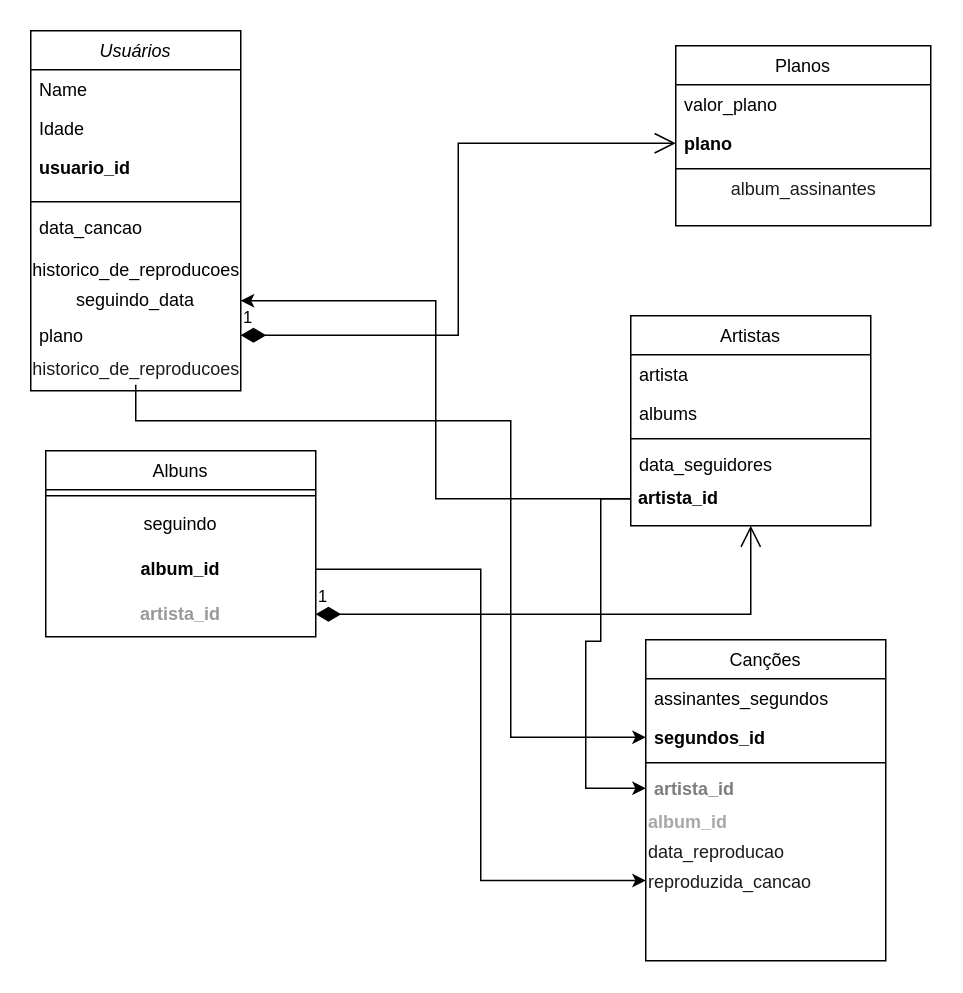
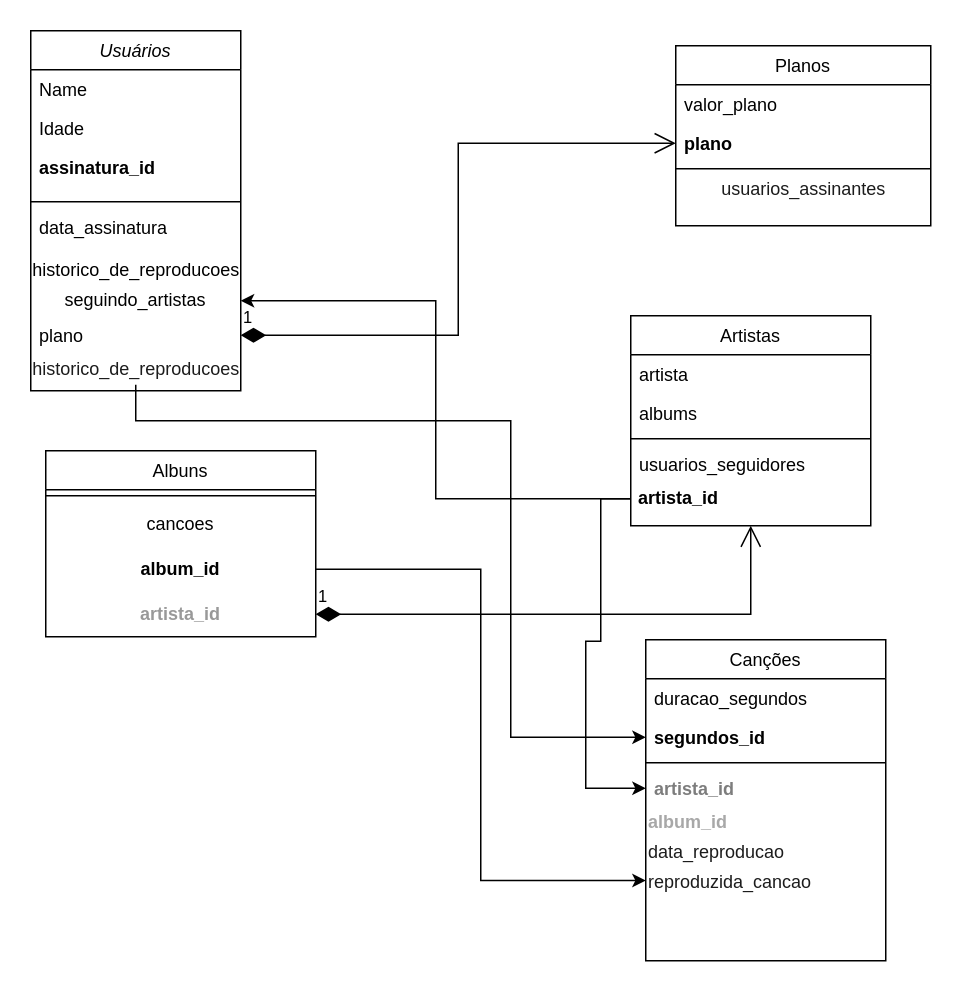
node "usuario_id": label "usuario_id" -> "assinatura_id"
node "album_assinantes": label "album_assinantes" -> "usuarios_assinantes"
node "data_cancao": label "data_cancao" -> "data_assinatura"
node "seguindo_data": label "seguindo_data" -> "seguindo_artistas"
node "data_seguidores": label "data_seguidores" -> "usuarios_seguidores"
node "seguindo": label "seguindo" -> "cancoes"
node "assinantes_segundos": label "assinantes_segundos" -> "duracao_segundos"
